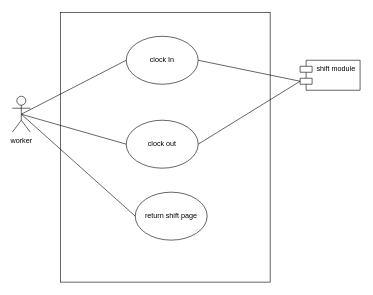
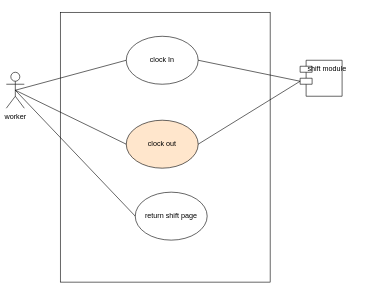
node "shift module": size 60x30 -> 42x36
node "worker": moved (21, 114) -> (15, 90)
node "clock out": fillcolor #ffffff -> #ffe6cc
